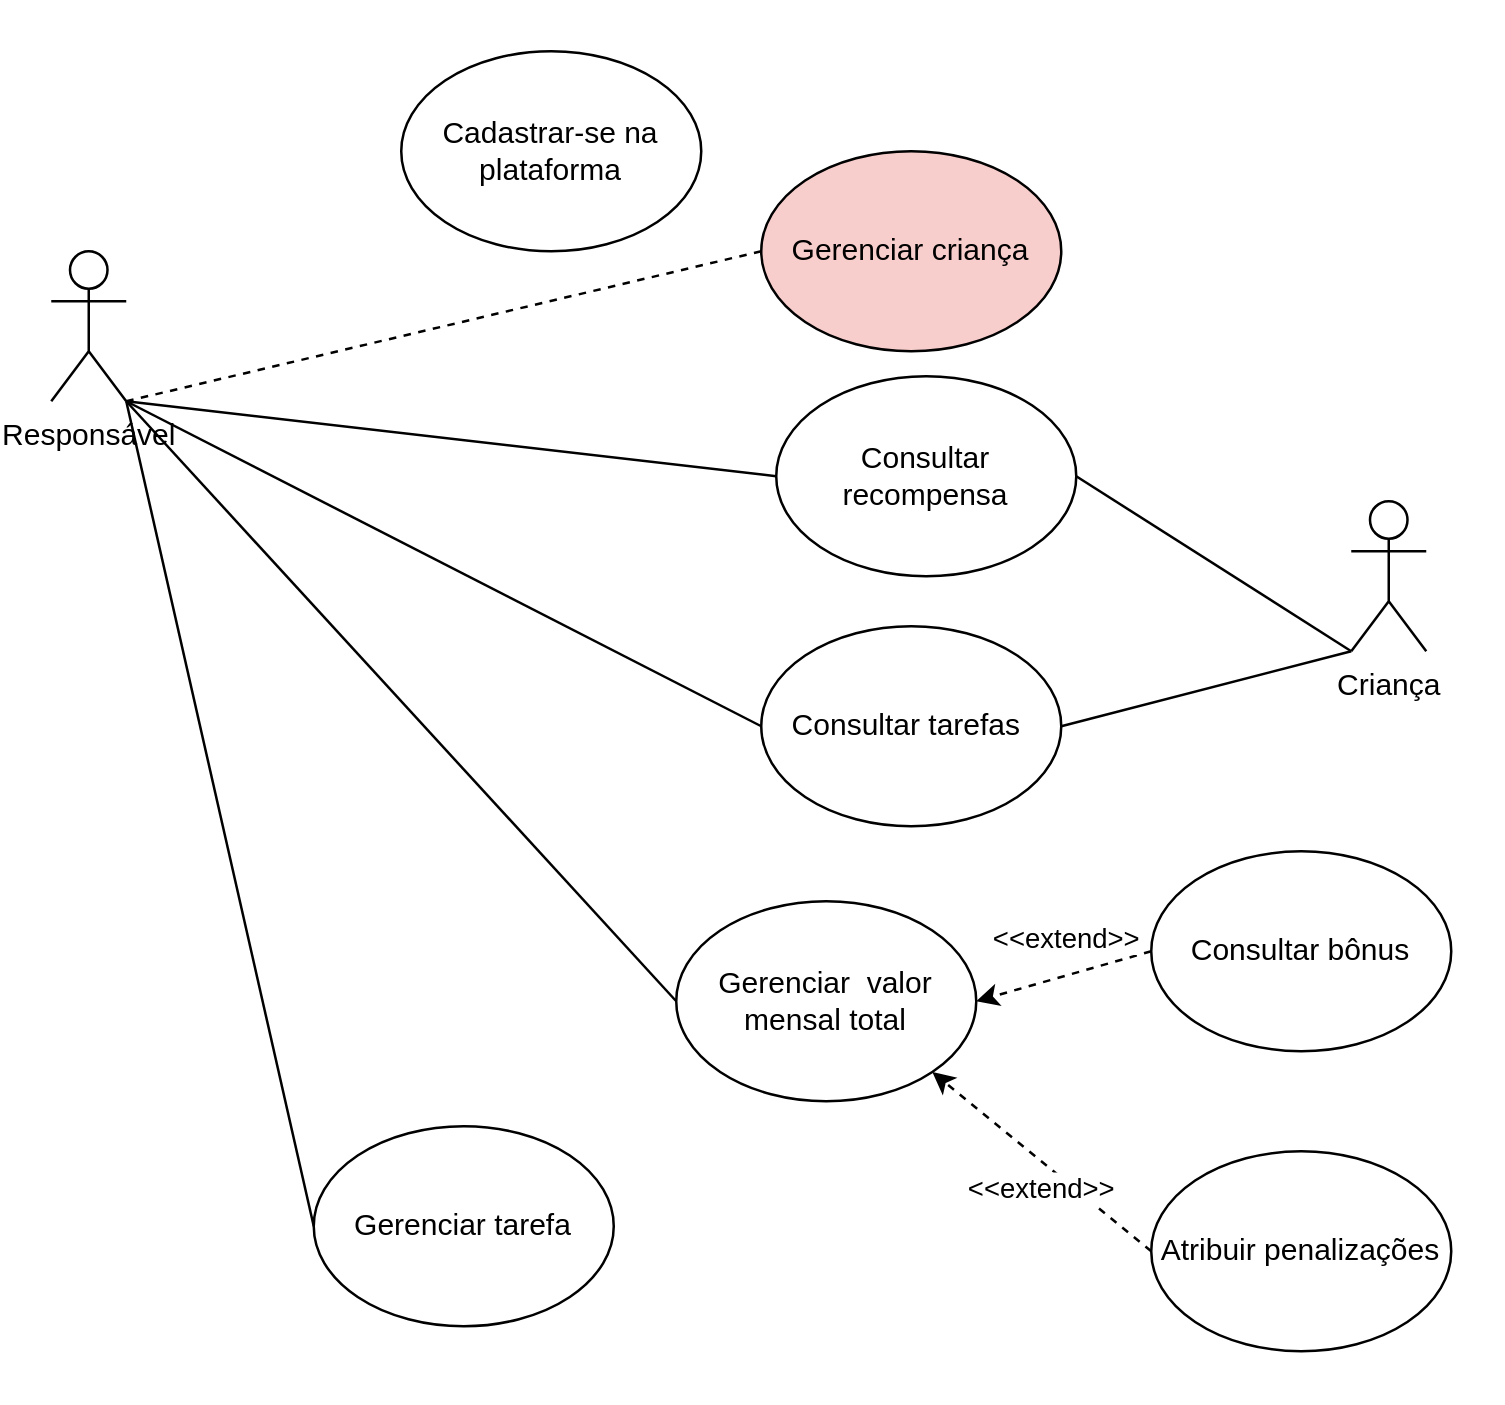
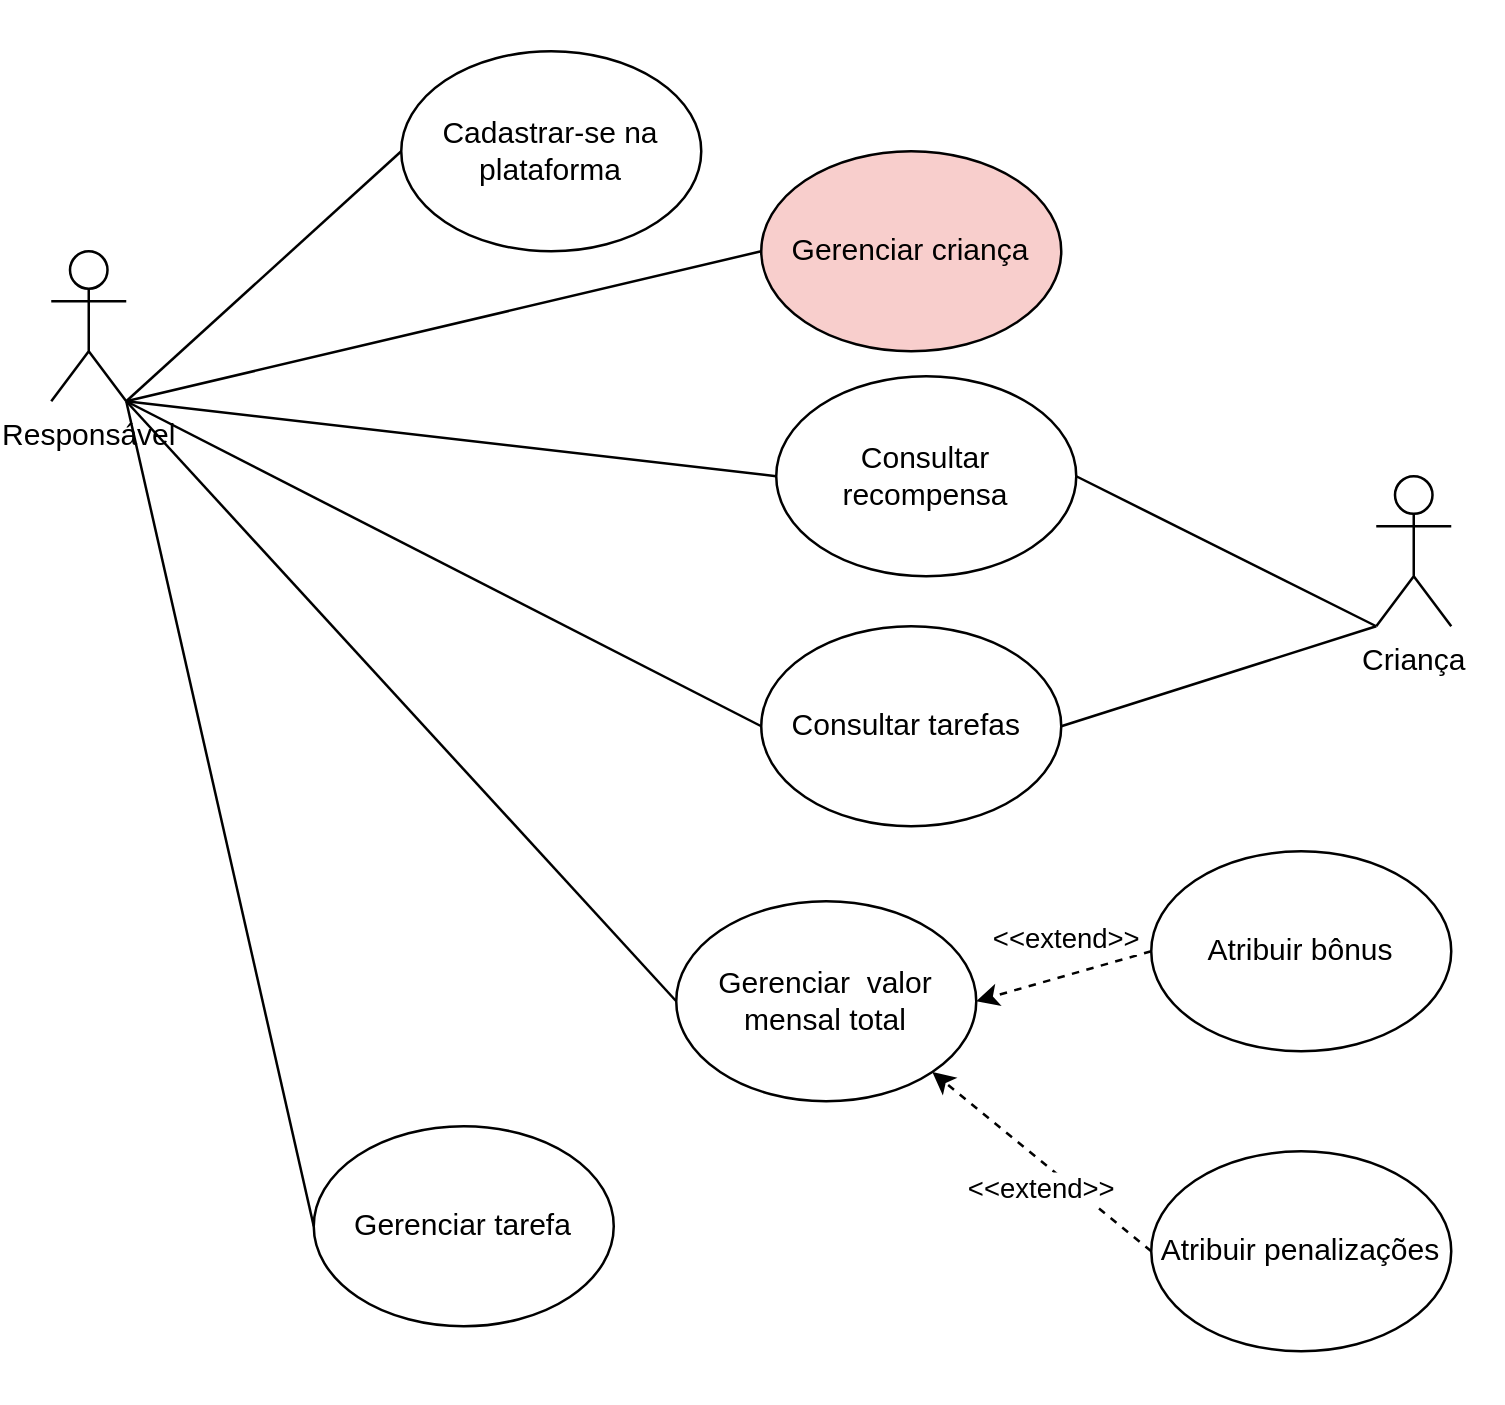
edge "Cadastrar-se na plataforma" -- "Responsável": added
edge "Gerenciar criança" -- "Responsável": style dashed -> solid
node "Criança": moved (1389, 576) -> (1414, 551)
node "Consultar bônus": label "Consultar bônus" -> "Atribuir bônus"
